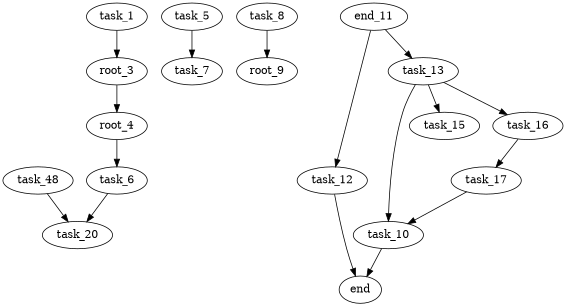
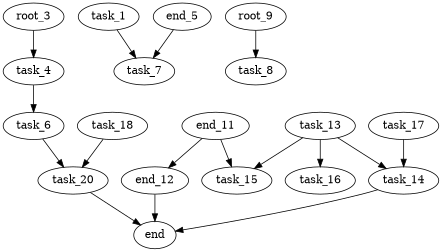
node "task_5": label "task_5" -> "end_5"
edge "task_1" -> "root_3": now "task_1" -> "task_7"
edge "task_8" -> "root_9": reversed
edge "end_11" -> "task_13": now "end_11" -> "task_15"
node "root_4": label "root_4" -> "task_4"
edge "task_16" -> "task_17": removed
node "task_48": label "task_48" -> "task_18"
node "task_12": label "task_12" -> "end_12"
edge "task_20" -> "end": added
node "task_10": label "task_10" -> "task_14"
